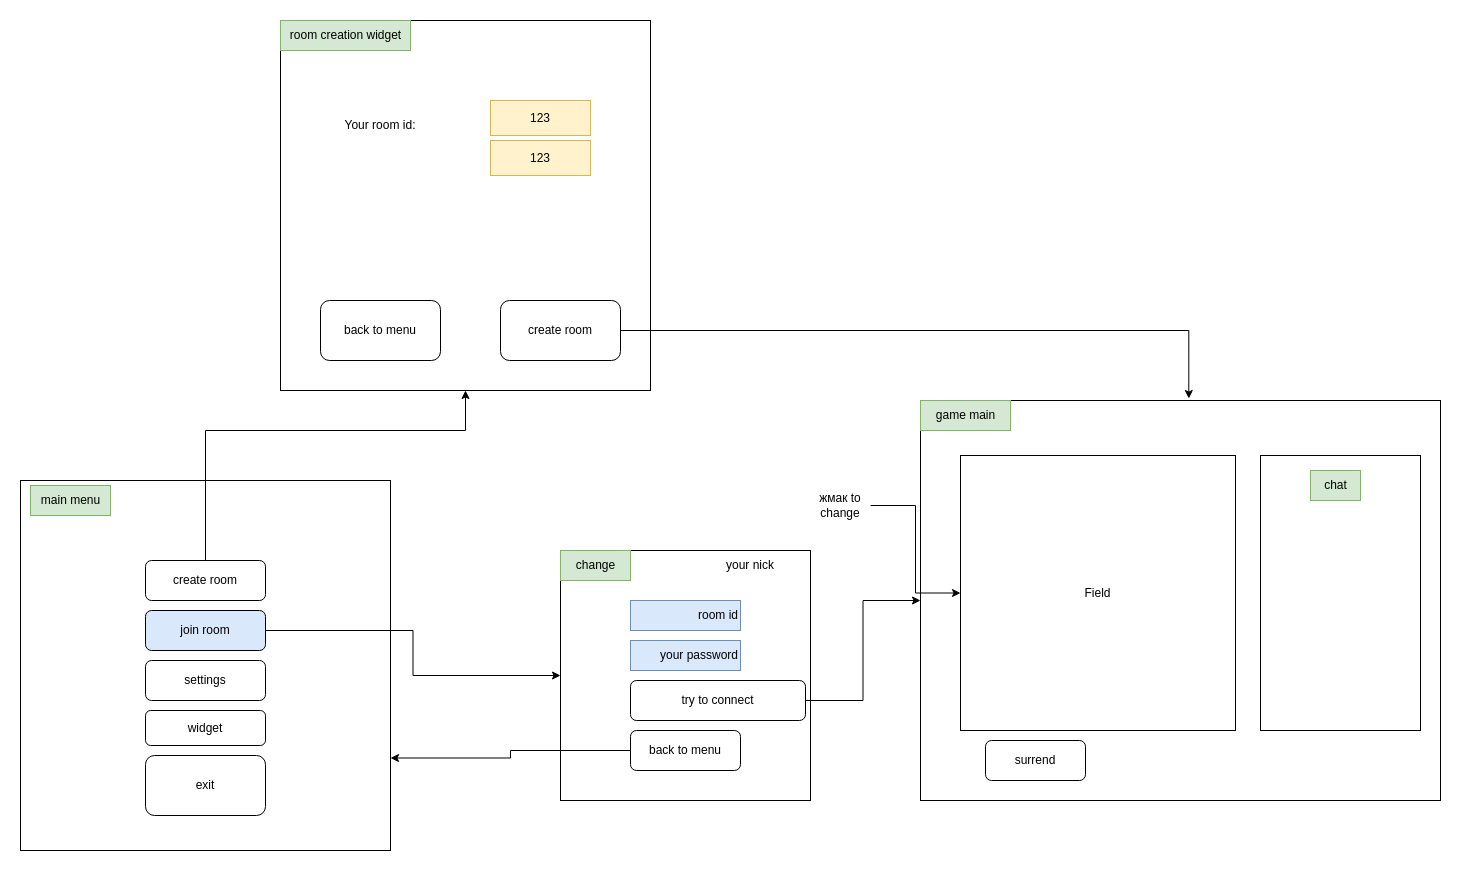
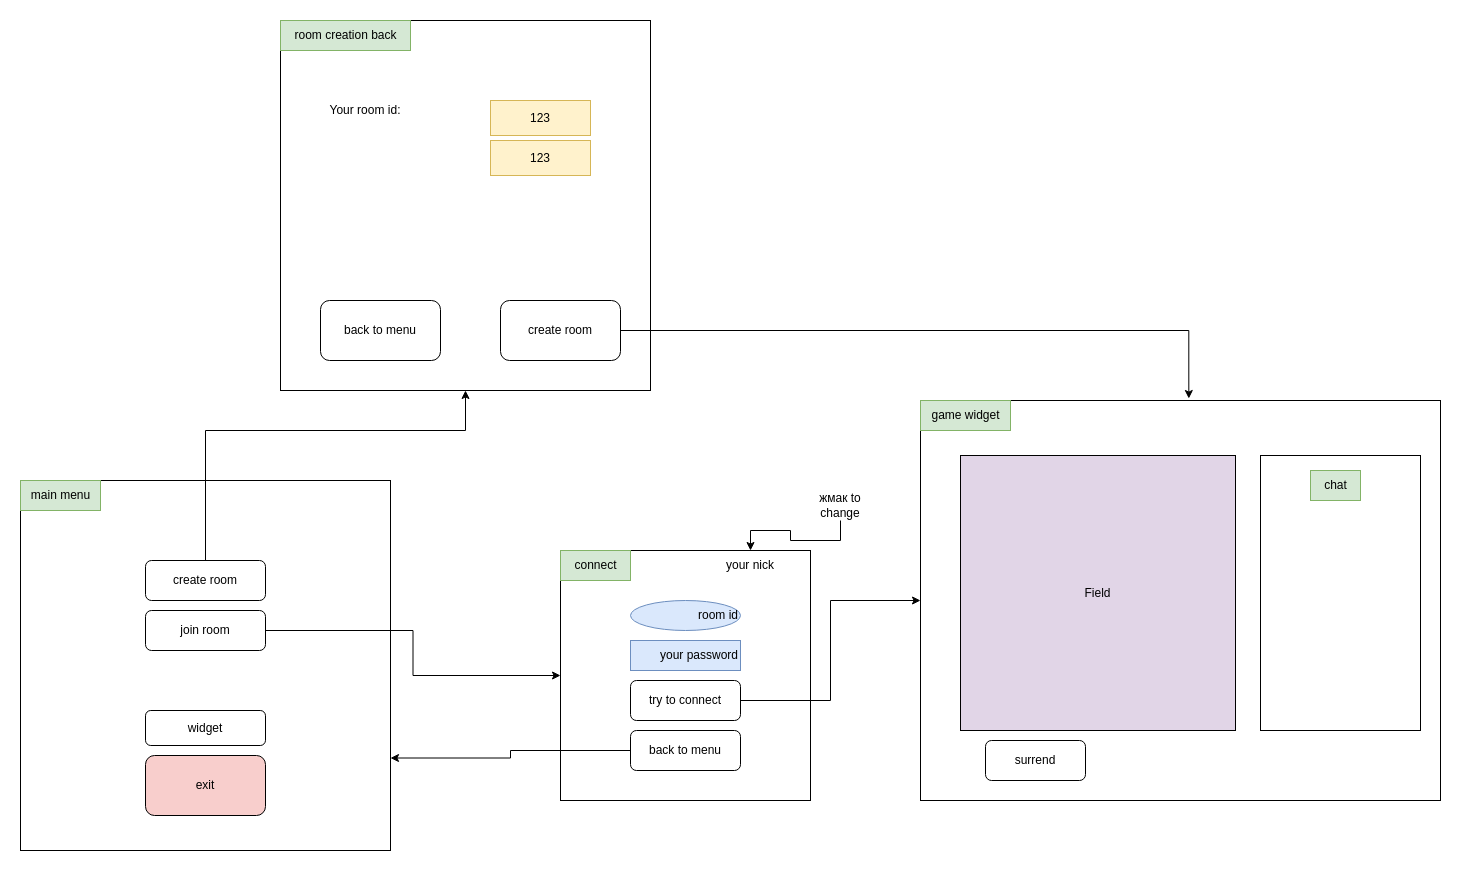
node "room creation widget": label "room creation widget" -> "room creation back"
node "Your room id:": moved (381, 126) -> (366, 111)
node "game main": label "game main" -> "game widget"
node "main menu": moved (71, 501) -> (61, 496)
edge "жмак to change" -> "Field": now "жмак to change" -> "your nick"
node "change": label "change" -> "connect"
node "Field": fillcolor #ffffff -> #e1d5e7
node "room id": shape rectangle -> ellipse
node "join room": fillcolor #dae8fc -> #ffffff
node "settings": removed
node "try to connect": size 175x40 -> 110x40
node "exit": fillcolor #ffffff -> #f8cecc
